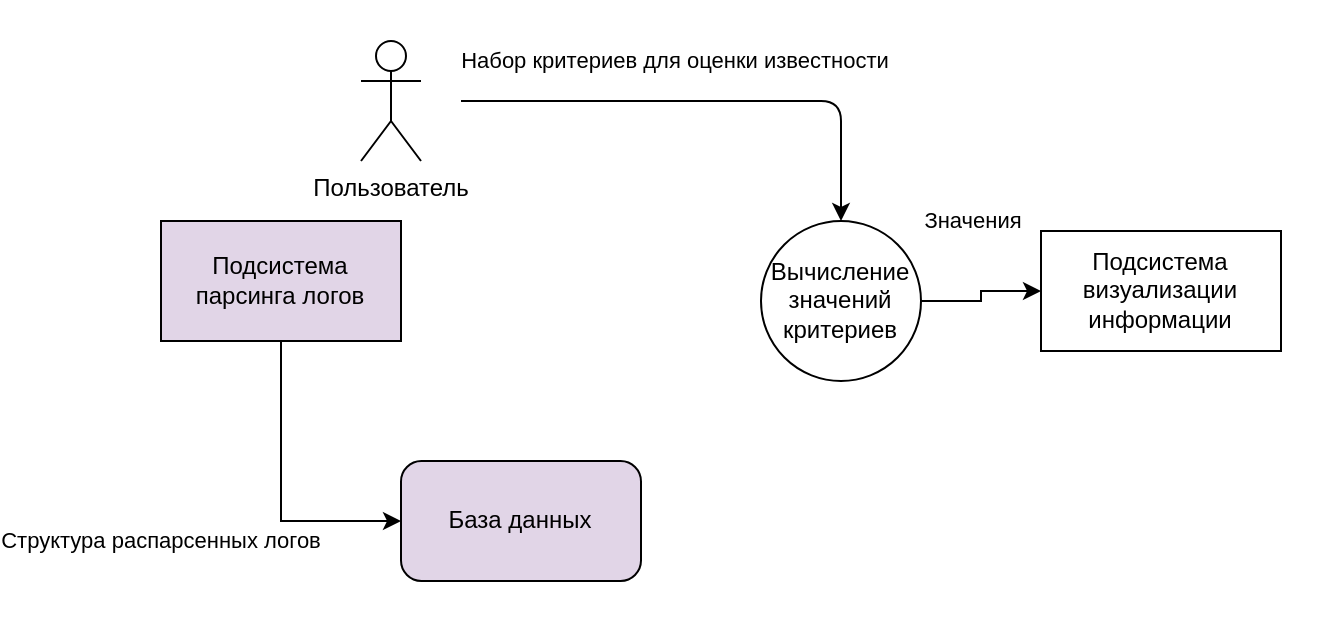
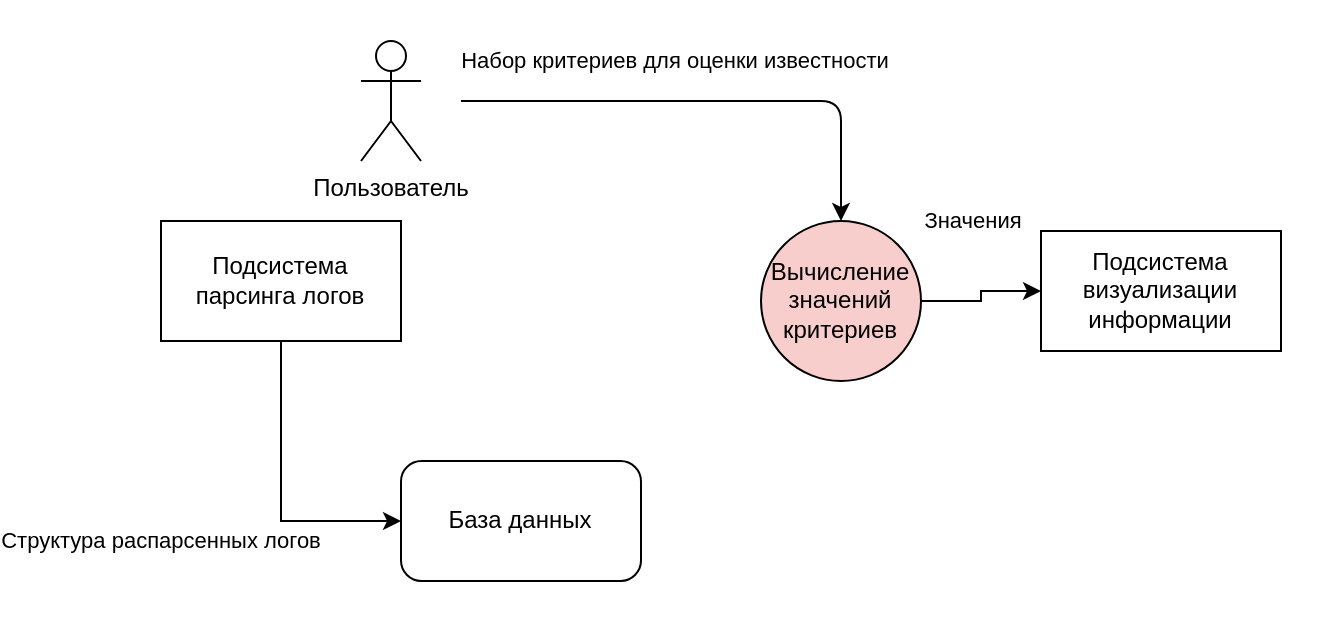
node "Подсистема парсинга логов": fillcolor #e1d5e7 -> #ffffff
node "Вычисление значений критериев": fillcolor #ffffff -> #f8cecc
node "База данных": fillcolor #e1d5e7 -> #ffffff
